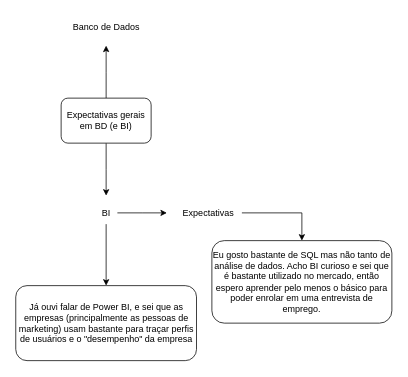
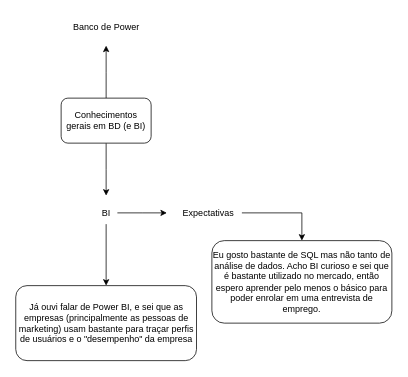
node "Banco de Dados": label "Banco de Dados" -> "Banco de Power"
node "Expectativas gerais em BD (e BI)": label "Expectativas gerais em BD (e BI)" -> "Conhecimentos gerais em BD (e BI)"
